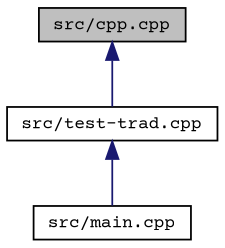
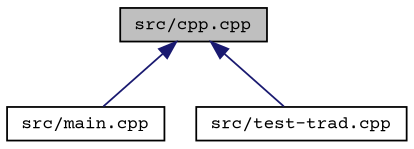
edge "src/main.cpp" -> "src/test-trad.cpp": now "src/main.cpp" -> "src/cpp.cpp"
